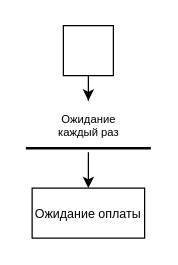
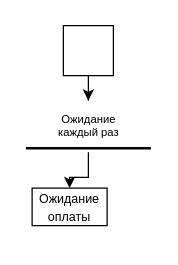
node "Ожидание оплаты": size 113x50 -> 75x38
